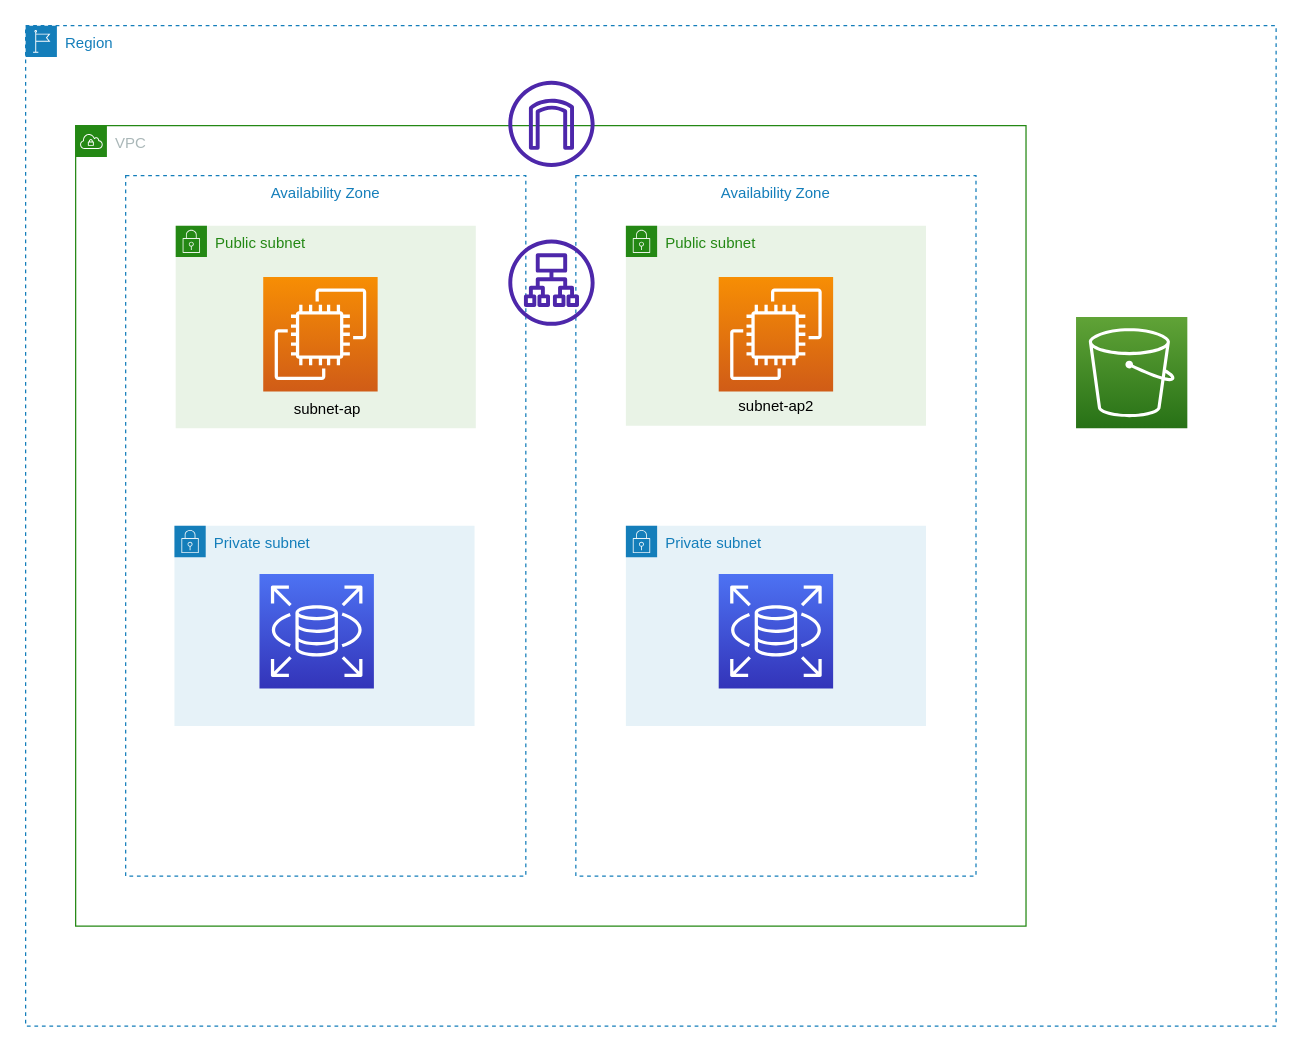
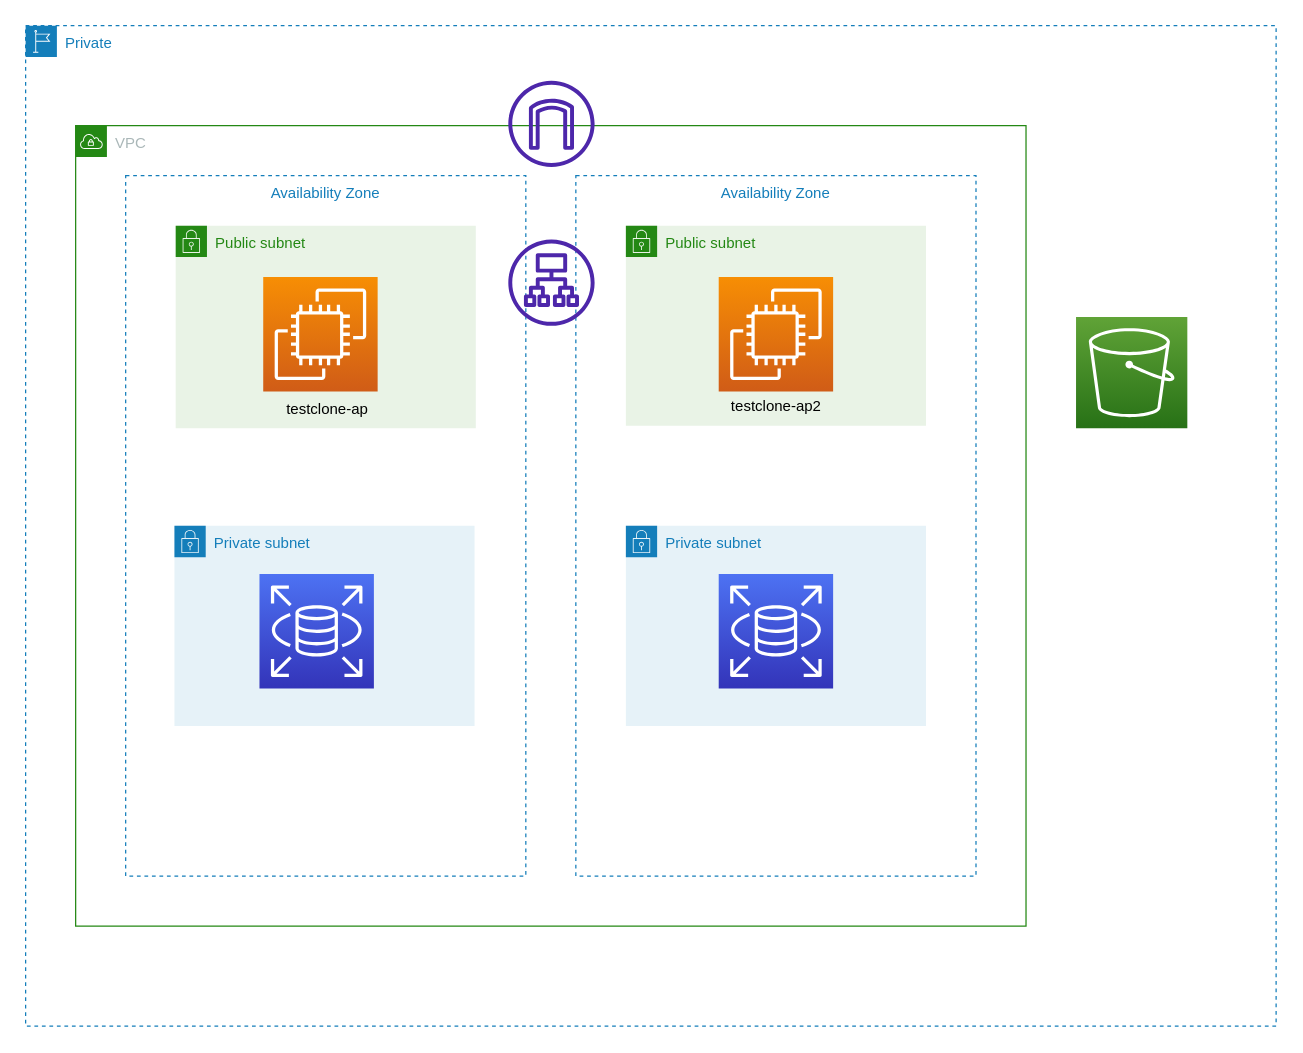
node "Region": label "Region" -> "Private"
node "subnet-ap2": label "subnet-ap2" -> "testclone-ap2"
node "subnet-ap": label "subnet-ap" -> "testclone-ap"
